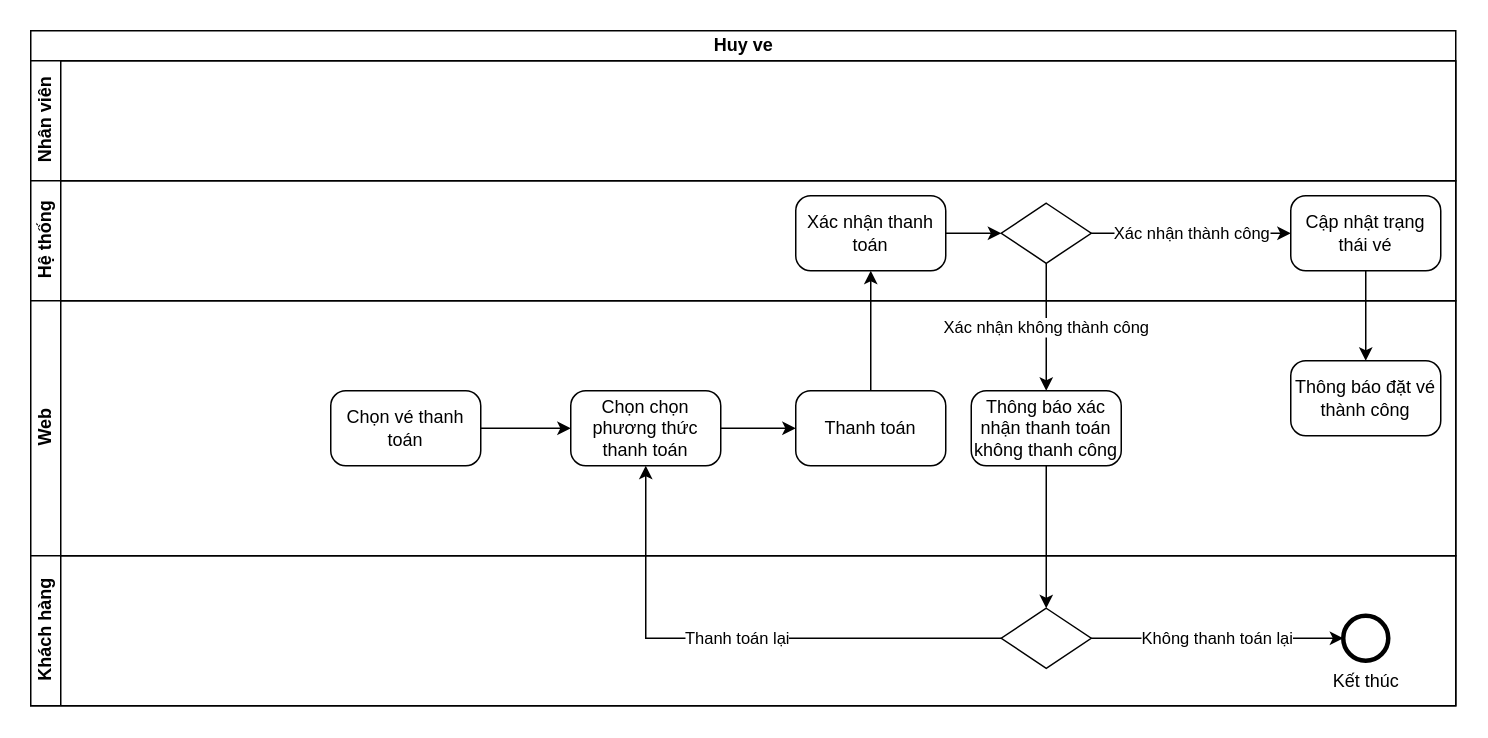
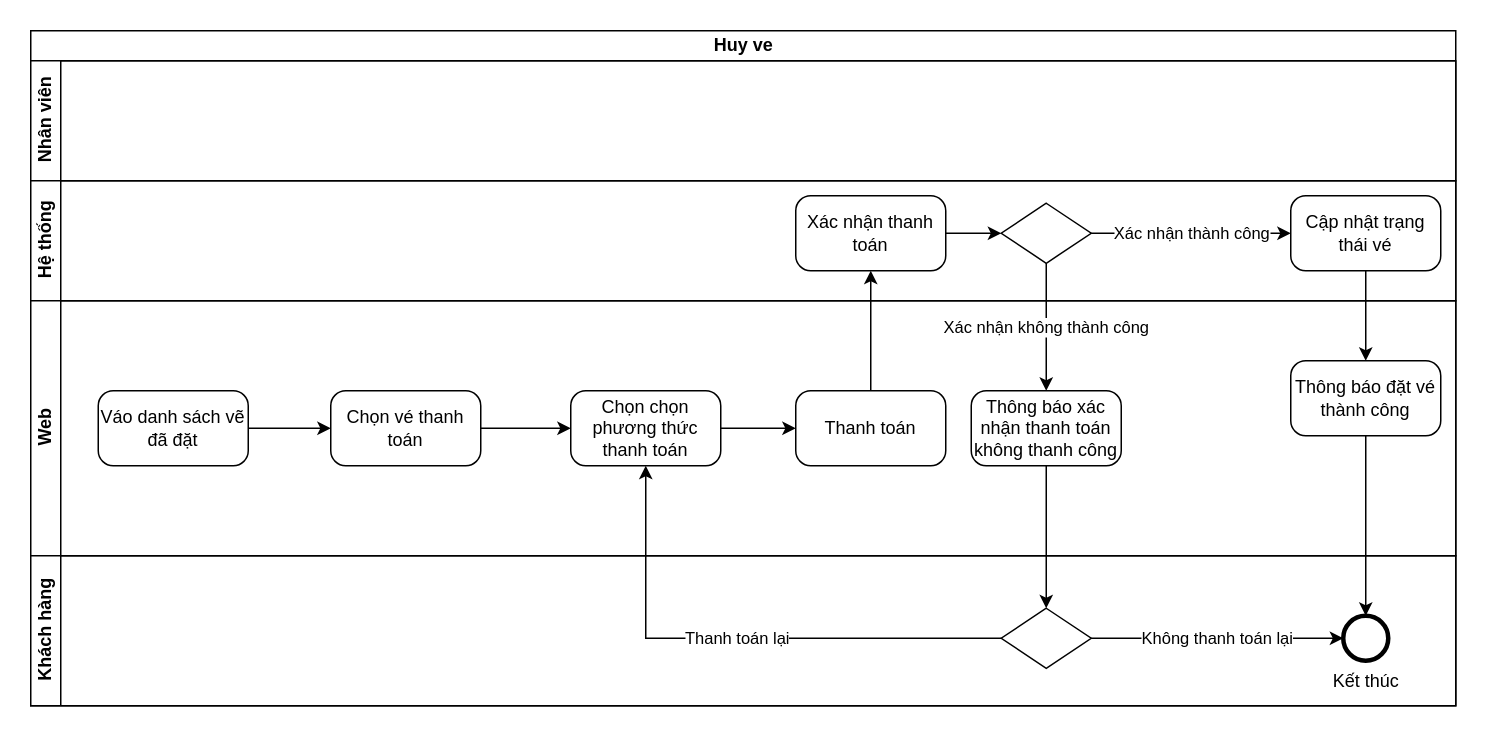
node "Váo danh sách vẽ đã đặt": added
edge "Váo danh sách vẽ đã đặt" -> "Chọn vé thanh toán": added
edge "Thông báo đặt vé thành công" -> "Kết thúc": added
